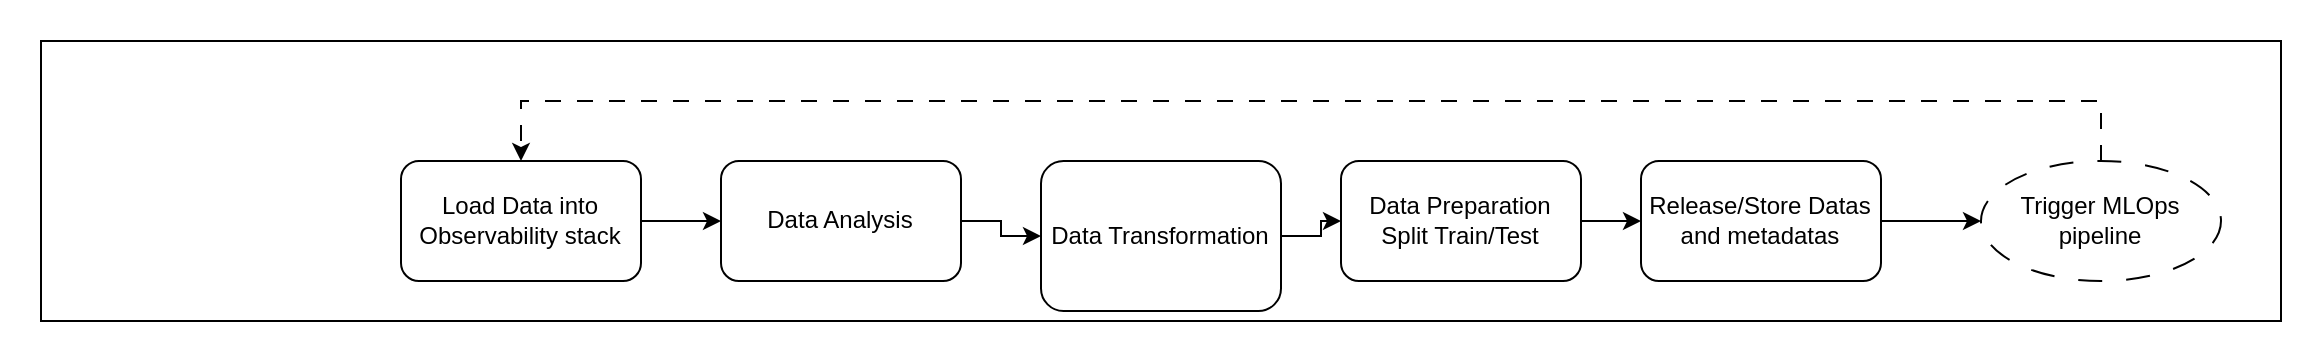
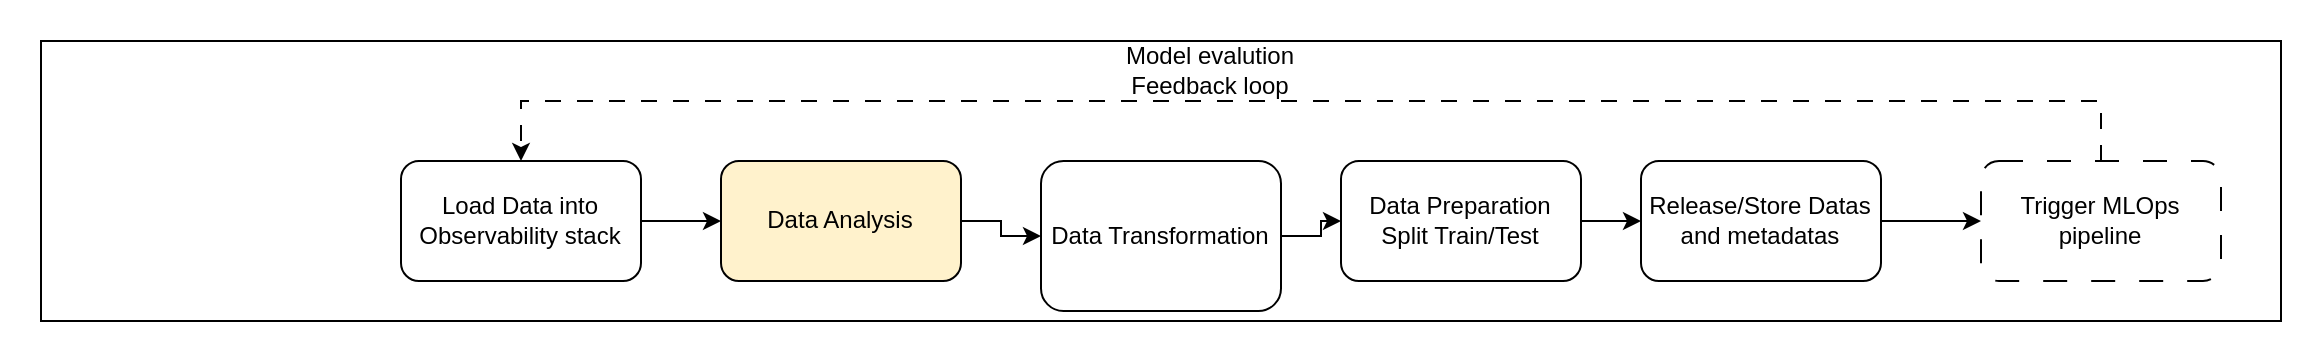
node "Model evalution Feedback loop": added
node "Data Analysis": fillcolor #ffffff -> #fff2cc
node "Trigger MLOps pipeline": shape ellipse -> rounded rectangle
